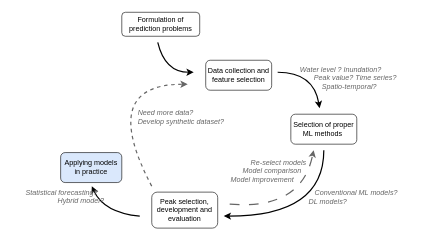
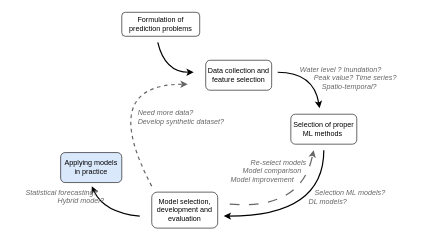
node "Conventional ML models? DL models?": label "Conventional ML models? DL models?" -> "Selection ML models? DL models?"
node "Peak selection, development and evaluation": label "Peak selection, development and evaluation" -> "Model selection, development and evaluation"
